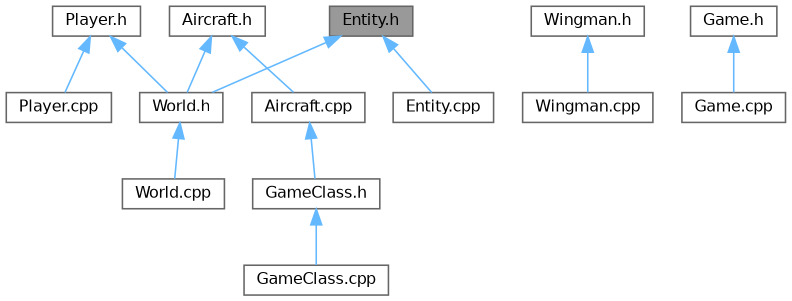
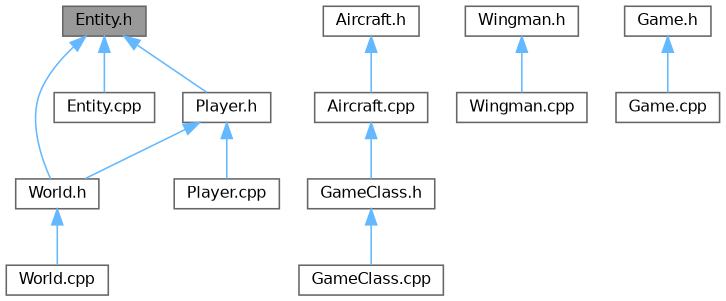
edge "Player.h" -> "Entity.h": added
edge "World.h" -> "Aircraft.h": removed
